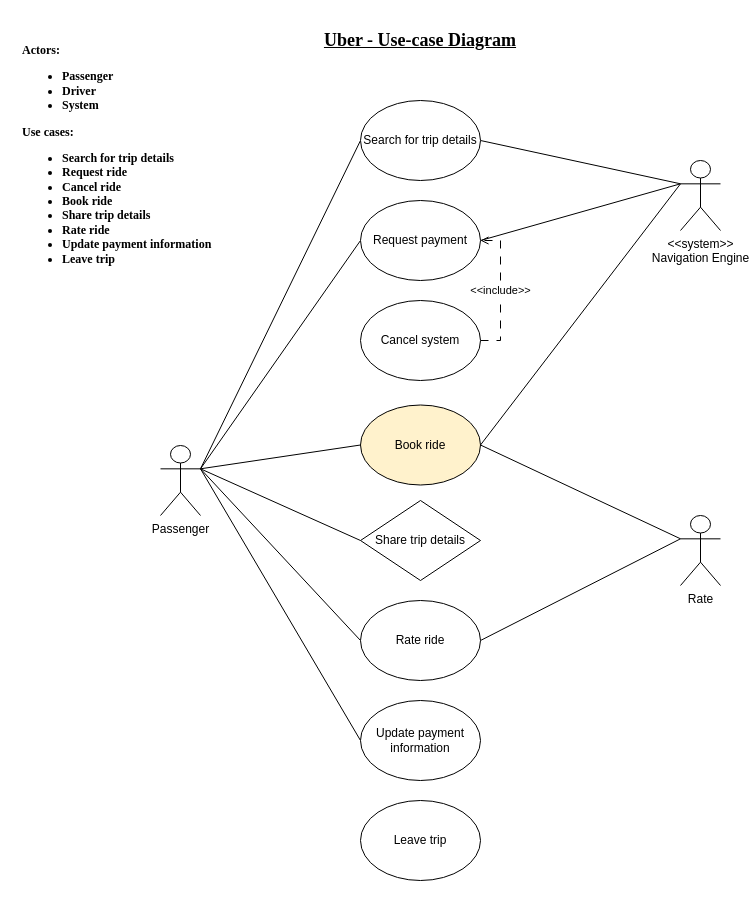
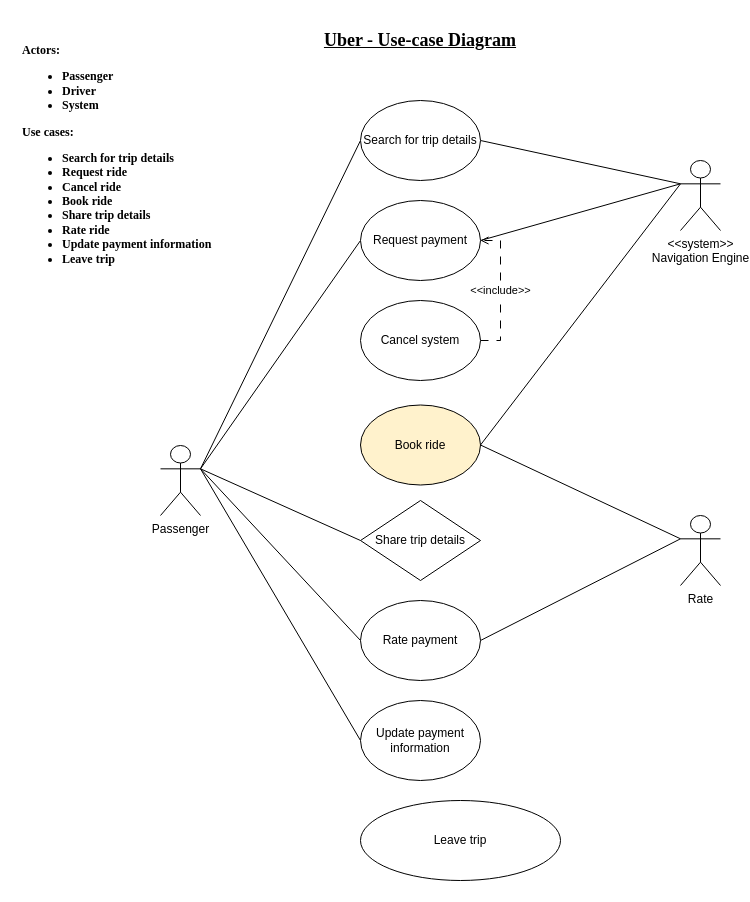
edge "Book ride" -- "Passenger": removed
node "Rate ride": label "Rate ride" -> "Rate payment"
node "Leave trip": size 120x80 -> 200x80
